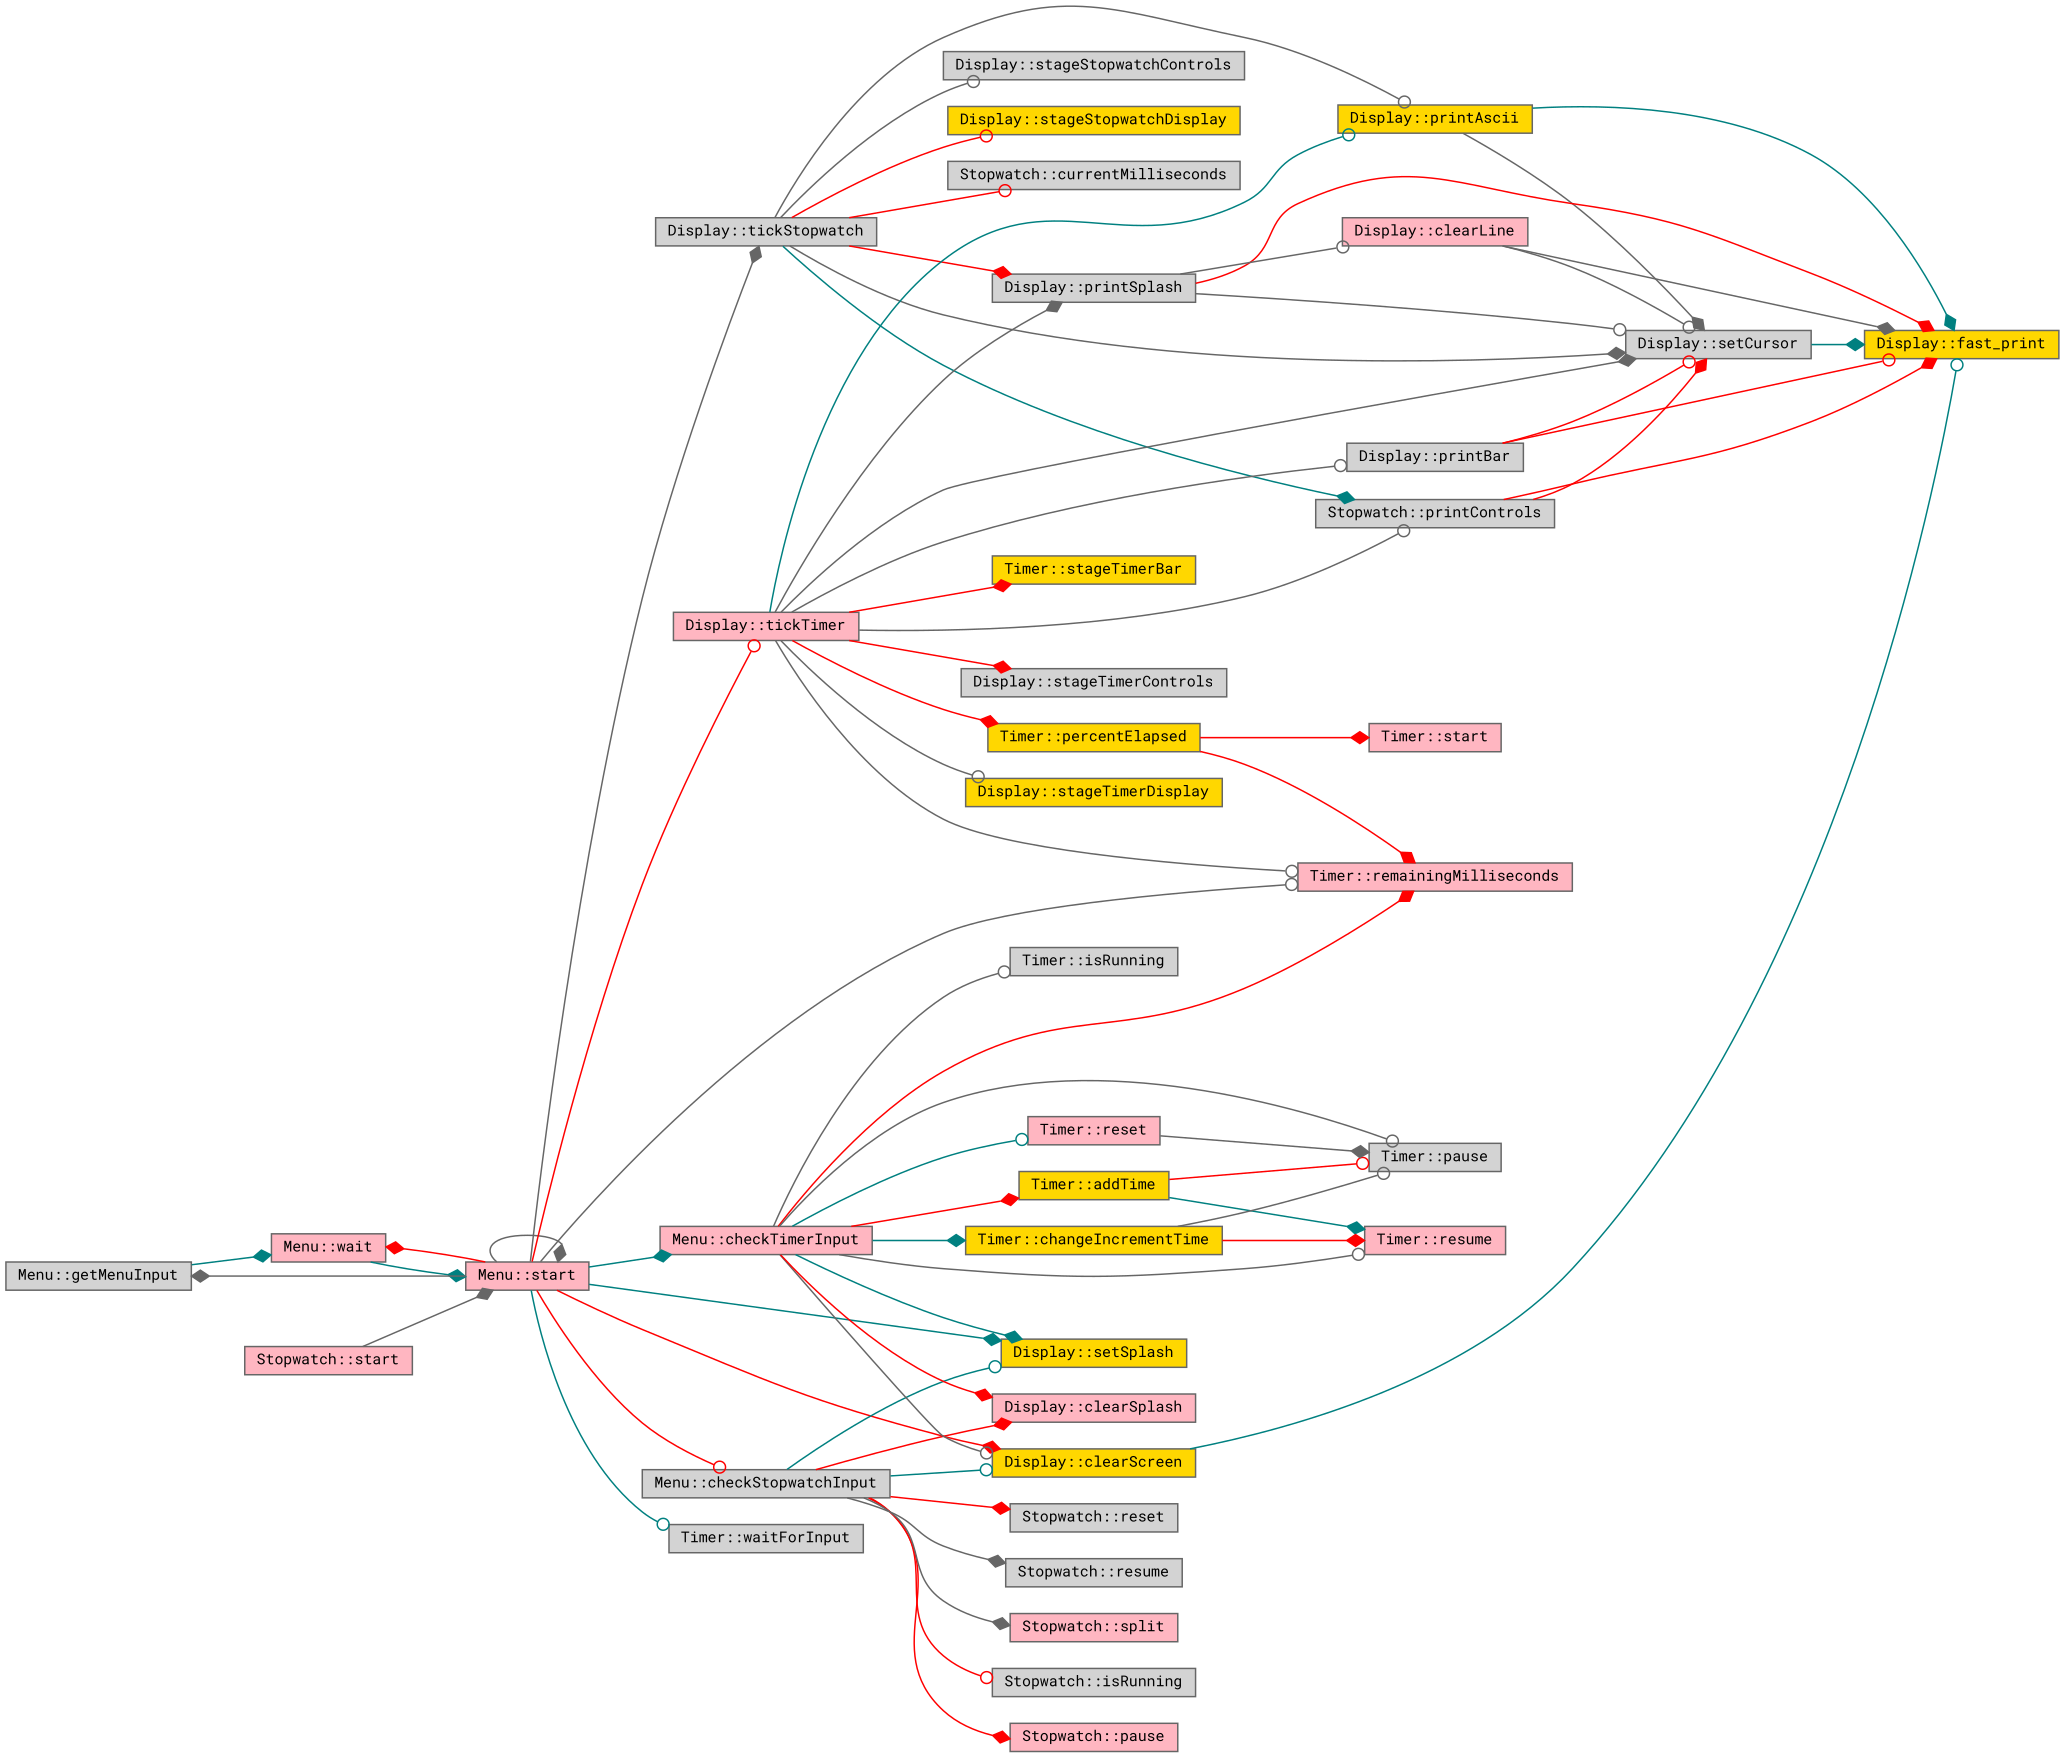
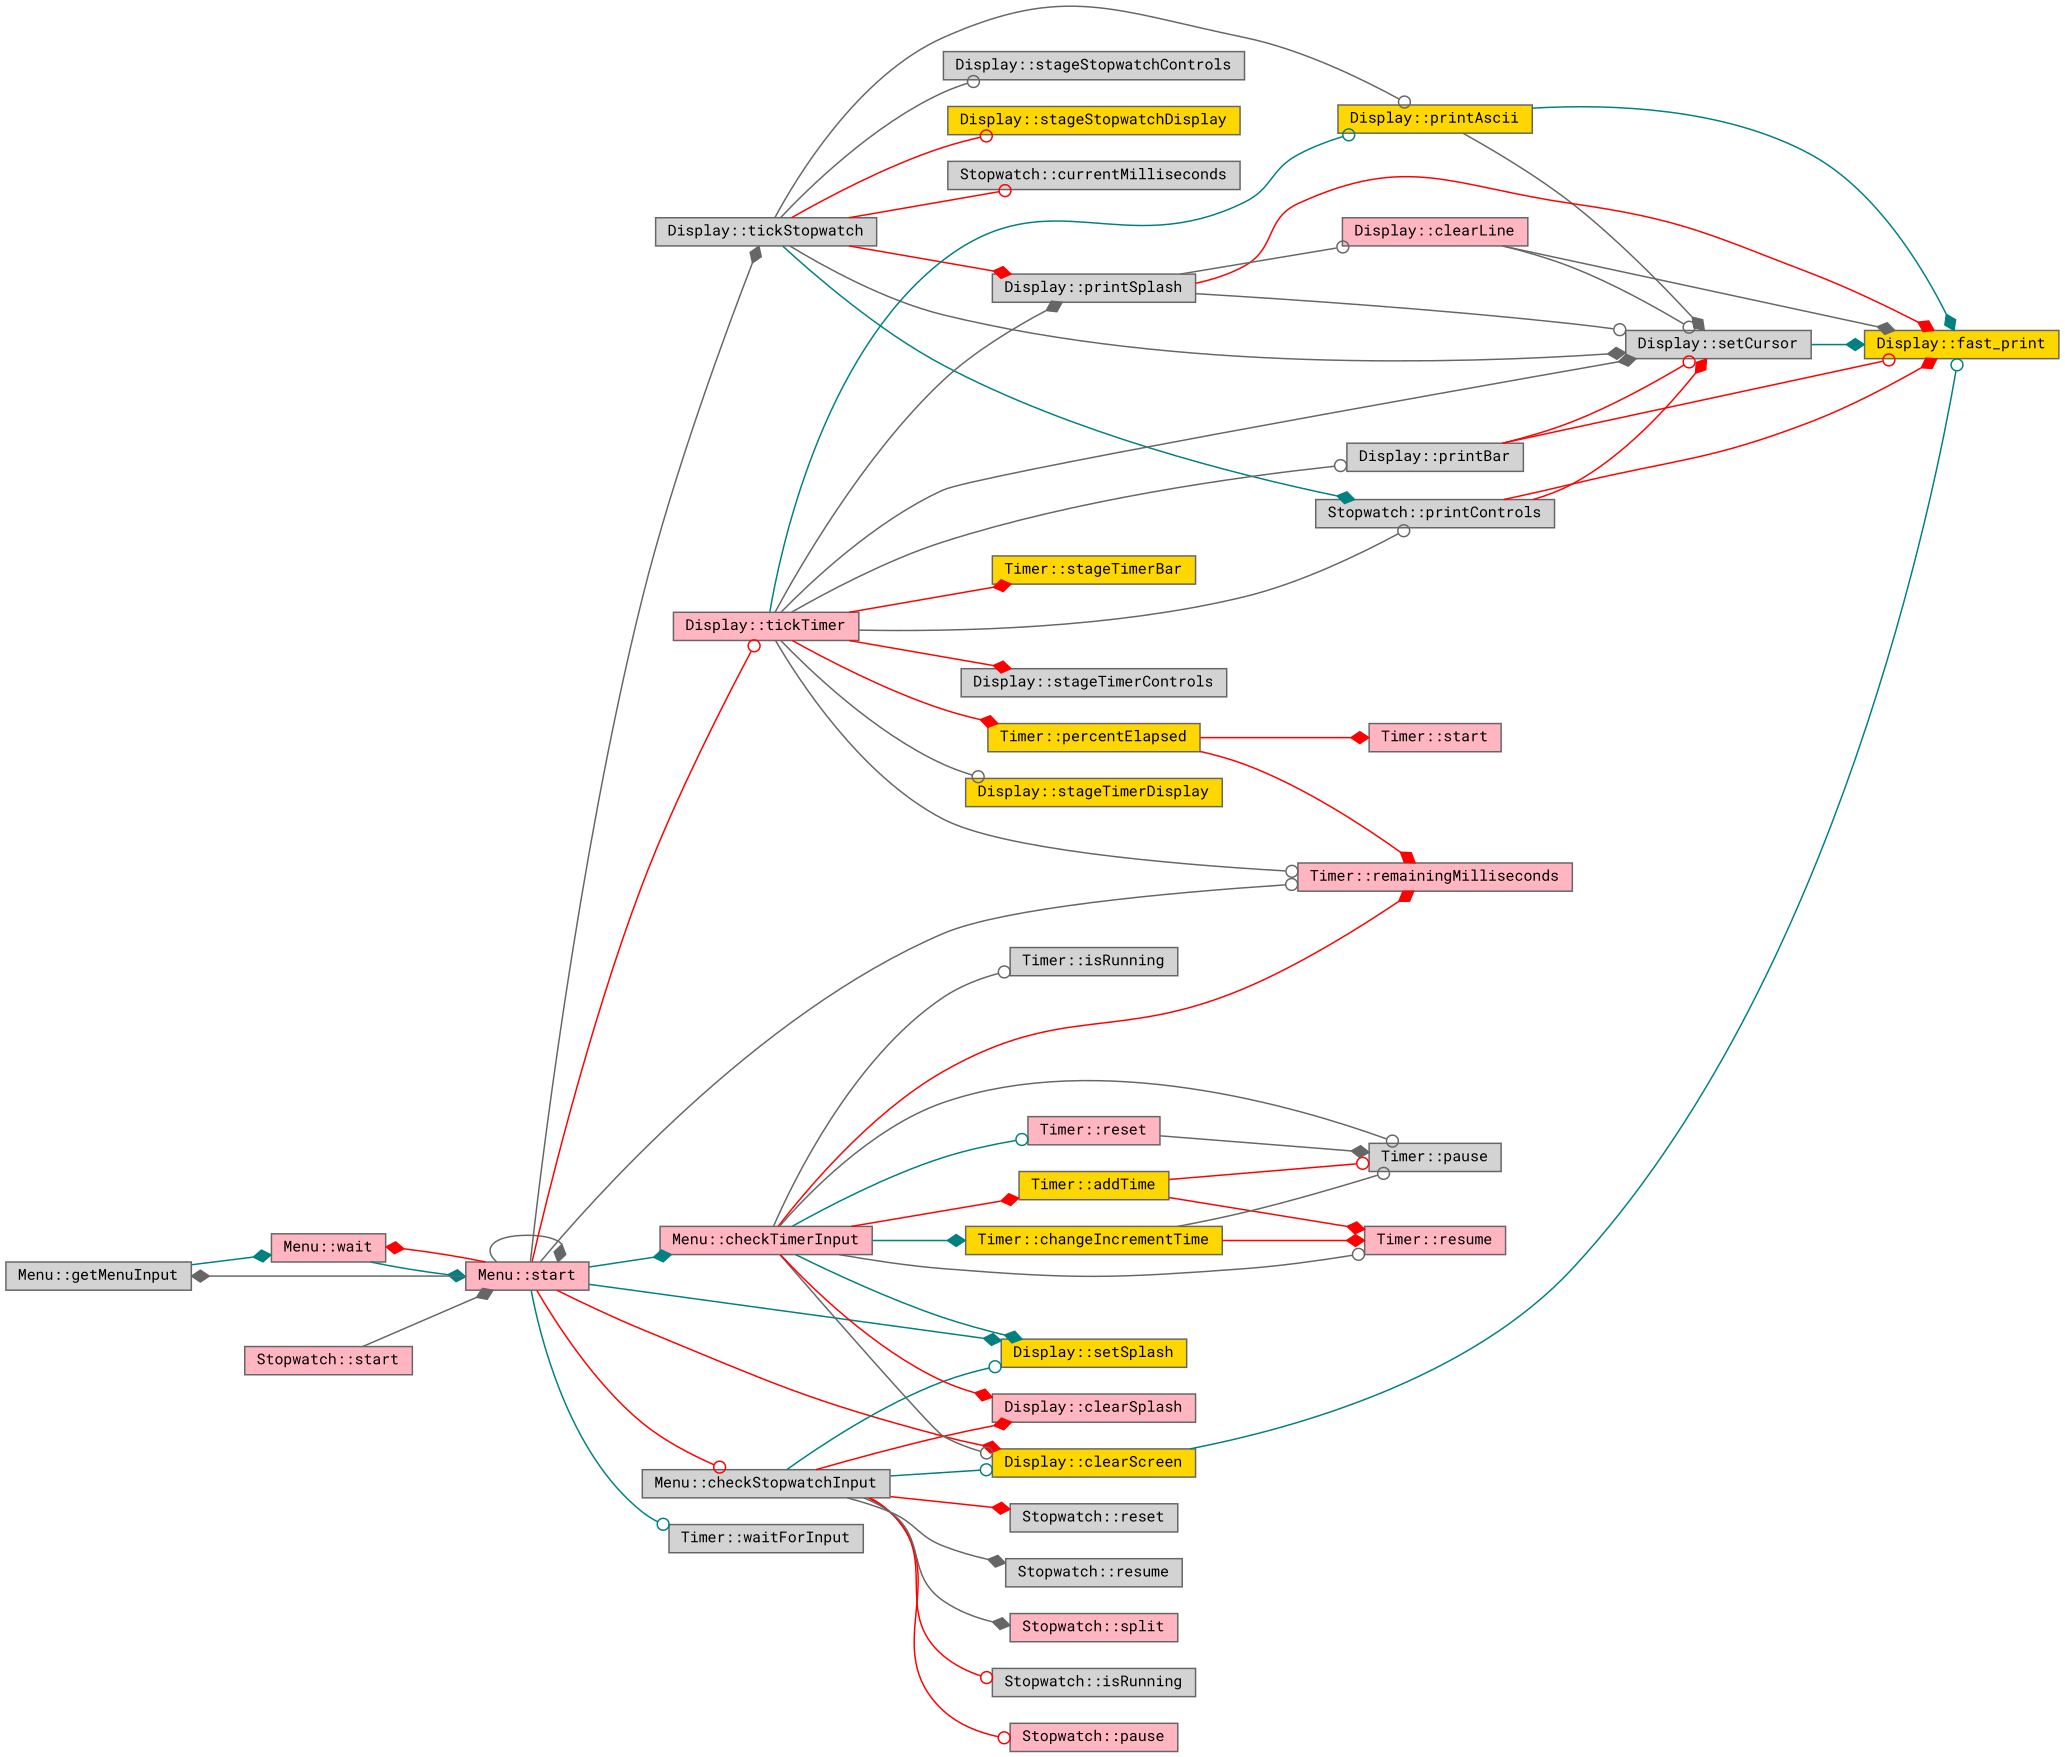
edge "Timer::addTime" -> "Timer::resume": color teal -> red
edge "Menu::checkStopwatchInput" -> "Stopwatch::pause": arrowhead diamond -> odot
